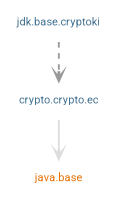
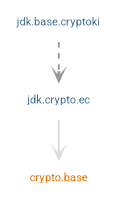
node "crypto.crypto.ec": label "crypto.crypto.ec" -> "jdk.crypto.ec"
node "java.base": label "java.base" -> "crypto.base"
